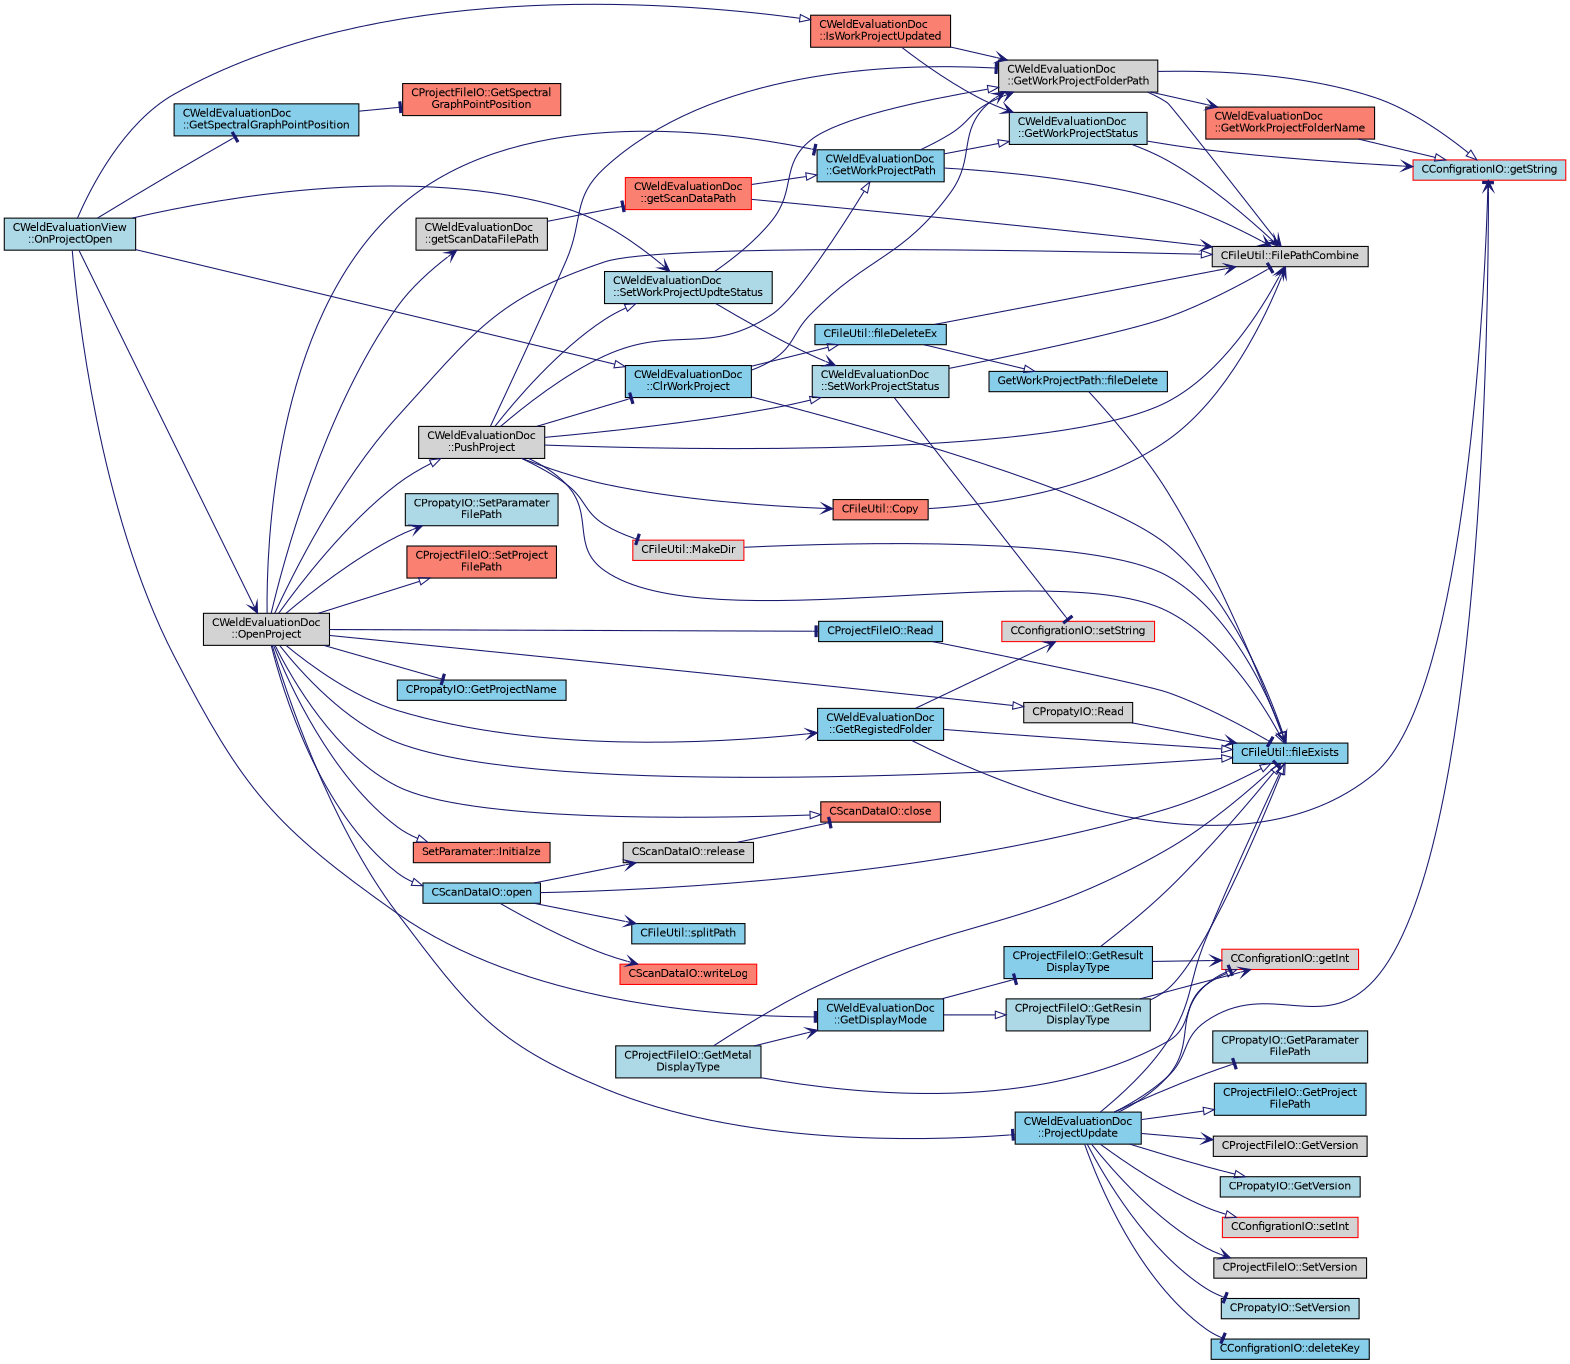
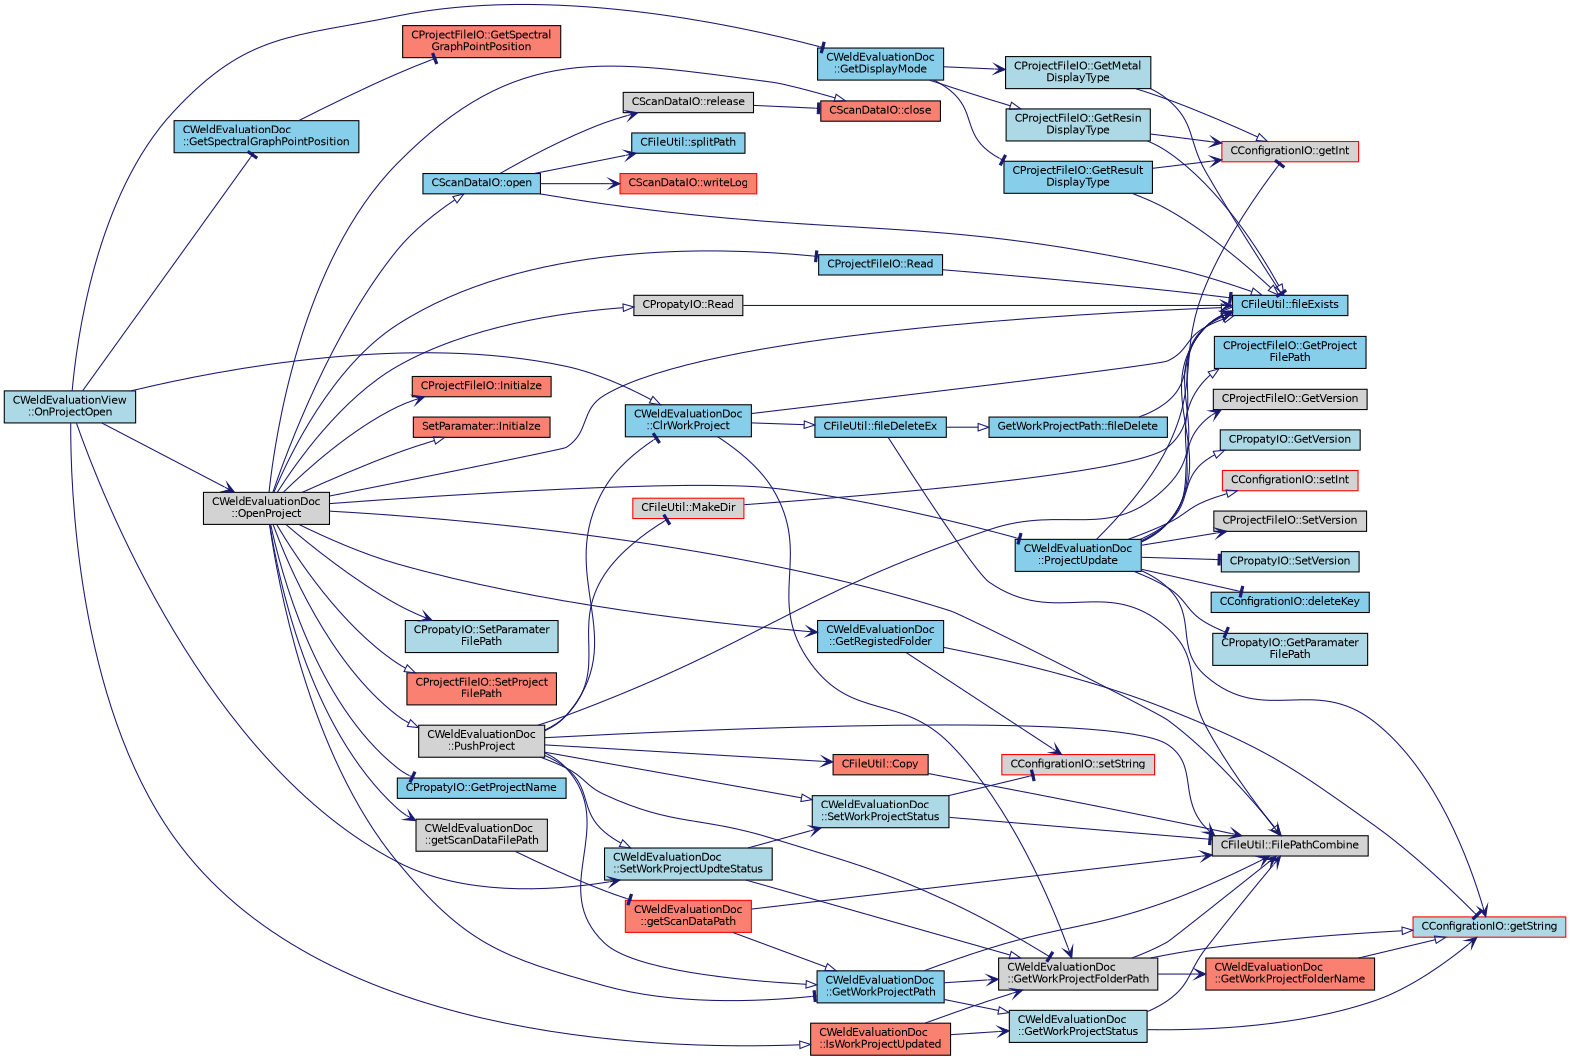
node "CProjectFileIO::Initialze": added
edge "CWeldEvaluationDoc ::GetRegistedFolder" -> "CFileUtil::fileExists": removed
edge "CProjectFileIO::GetMetal DisplayType" -> "CWeldEvaluationDoc ::GetDisplayMode": reversed
